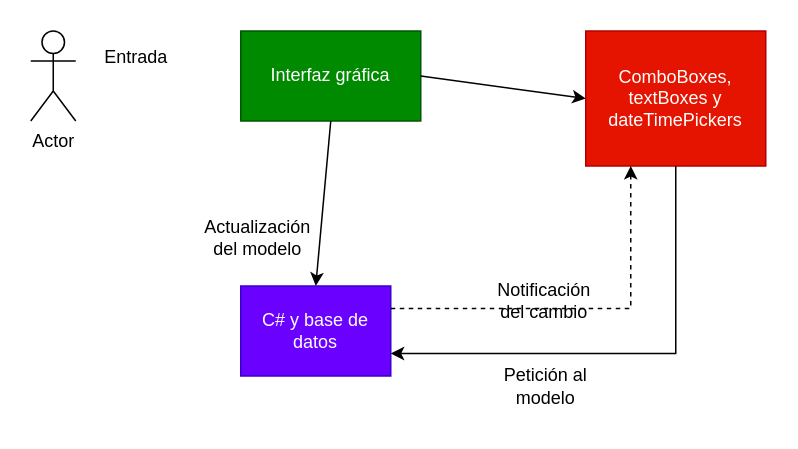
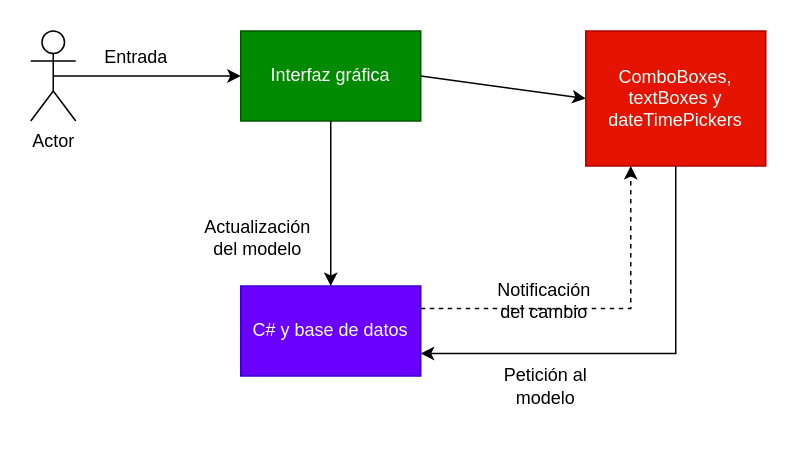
edge "Actor" -> "Interfaz gráfica": added
node "C# y base de datos": size 150x90 -> 180x90
